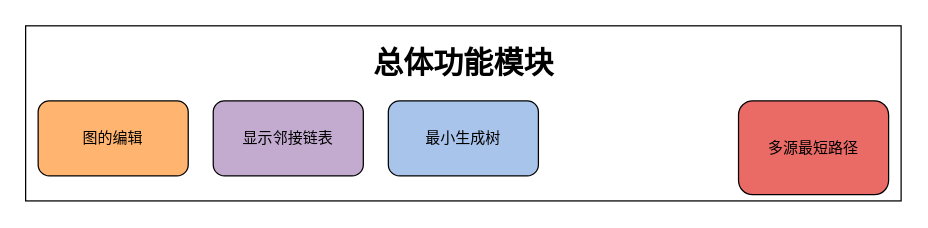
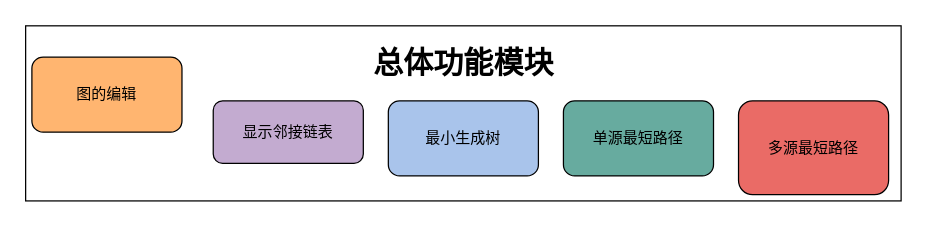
node "图的编辑": moved (113, 138) -> (107, 94)
node "显示邻接链表": size 150x75 -> 150x63
node "单源最短路径": added
